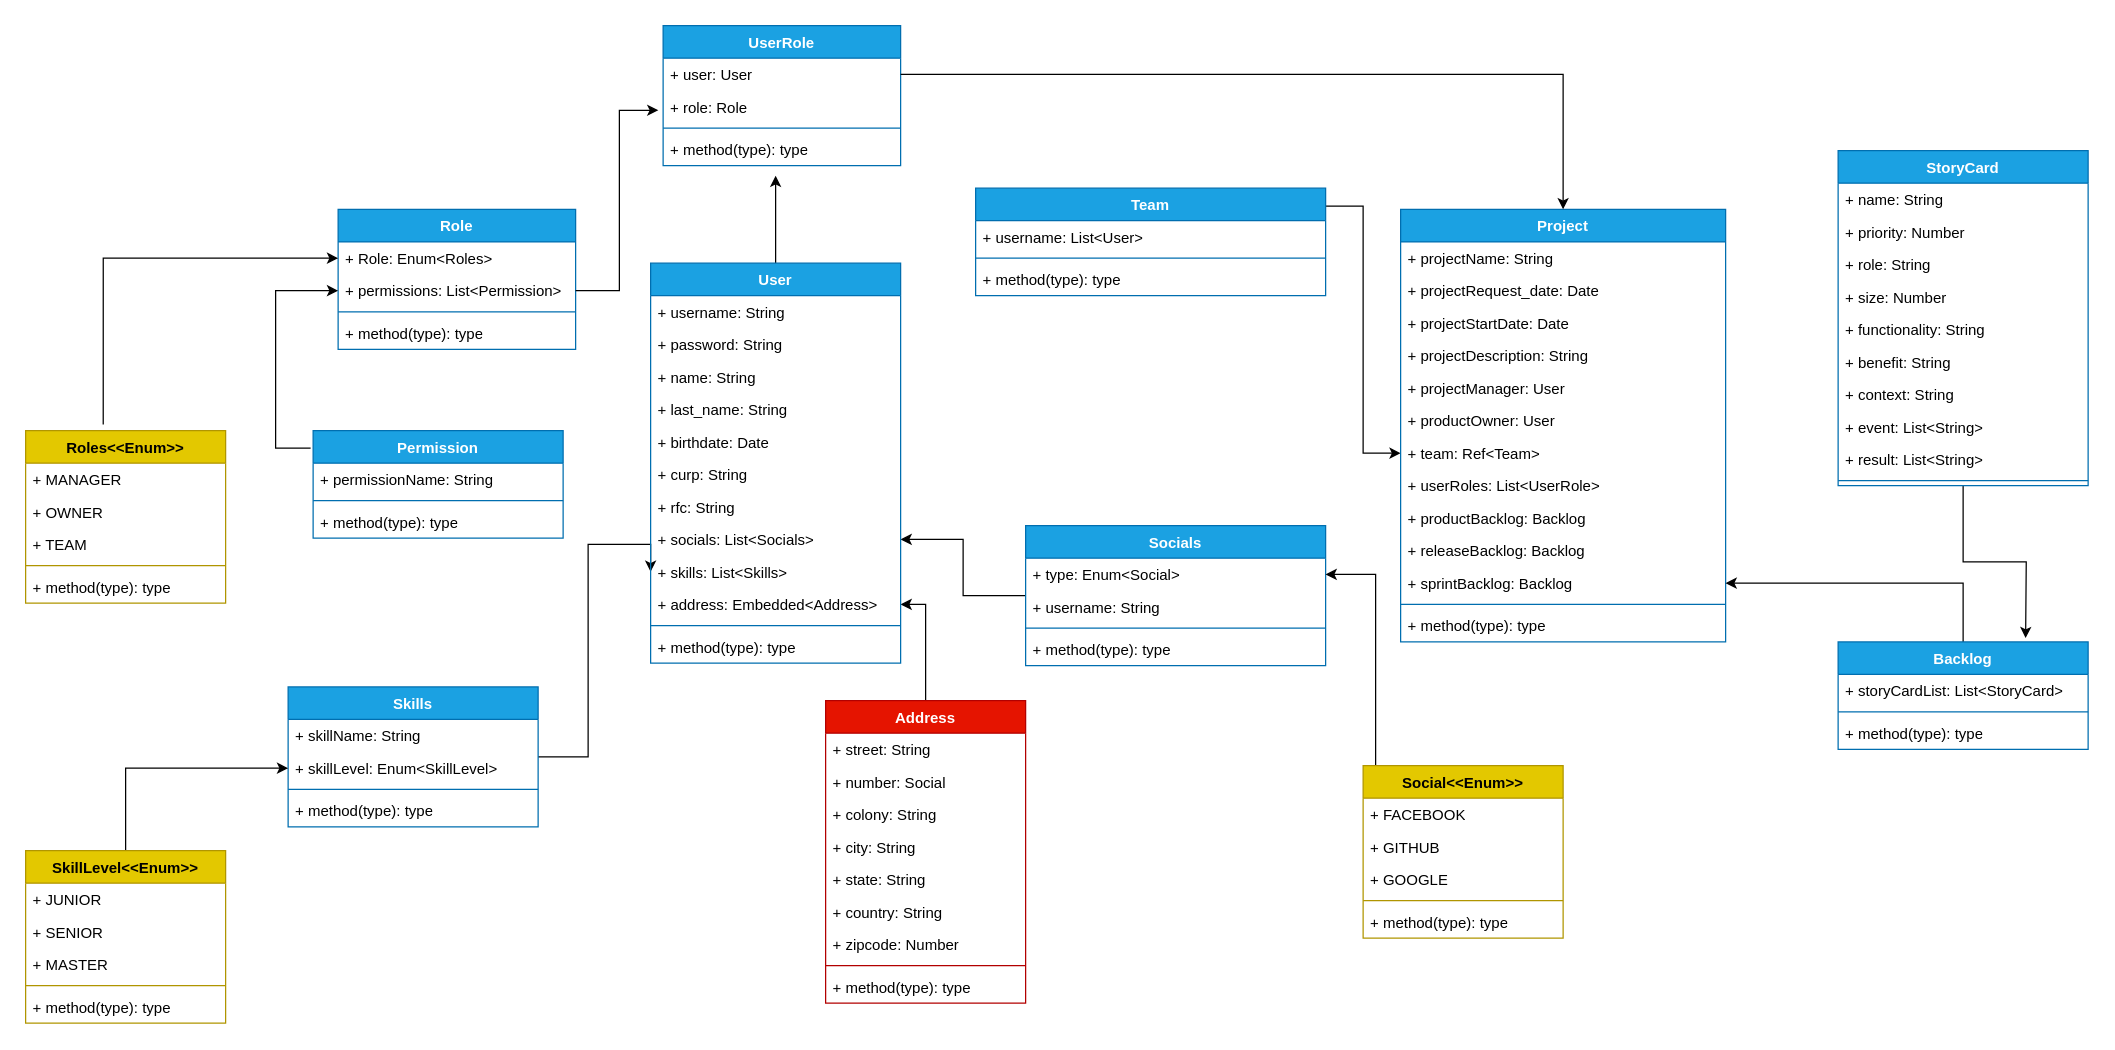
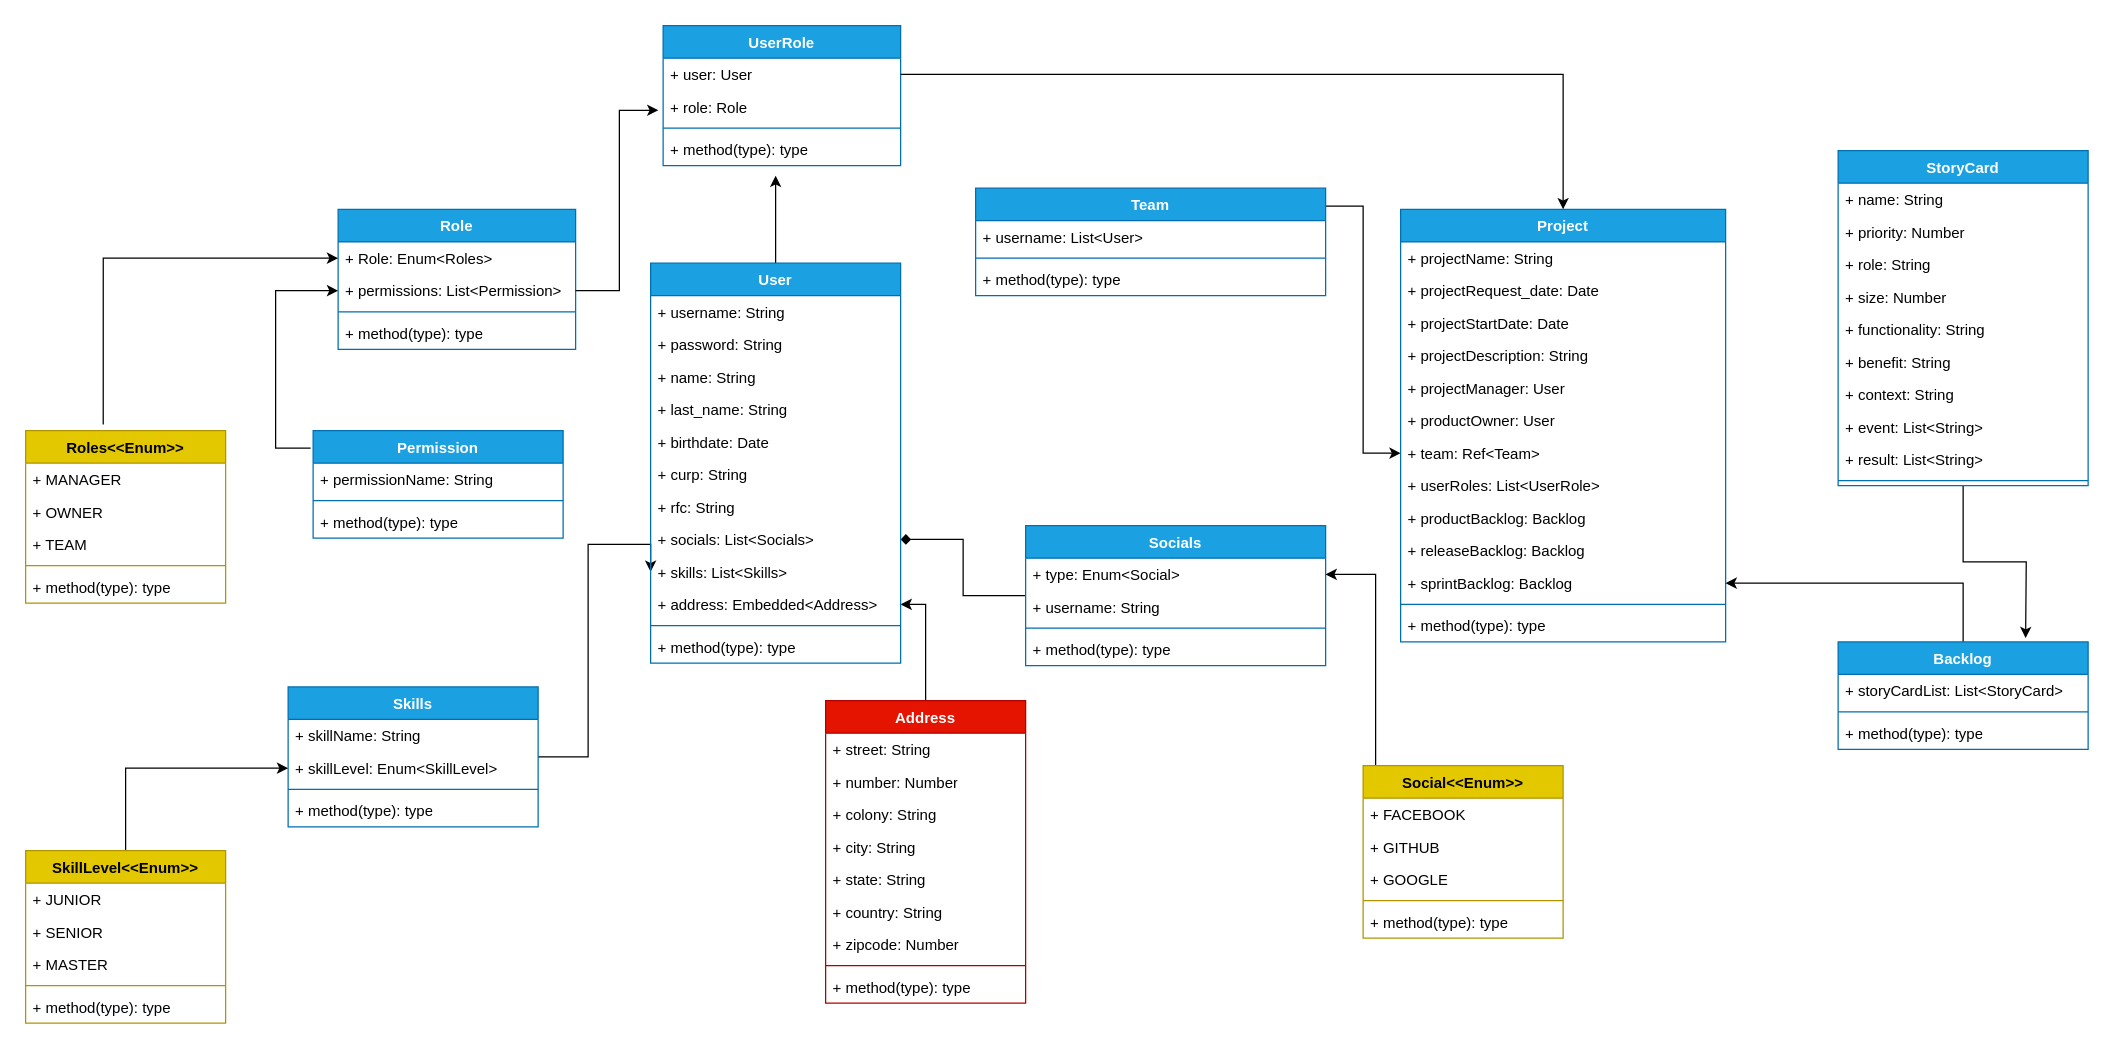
edge "Socials" -> "+ socials: List<Socials>": arrowhead classic -> diamond
node "+ number: Social": label "+ number: Social" -> "+ number: Number"
